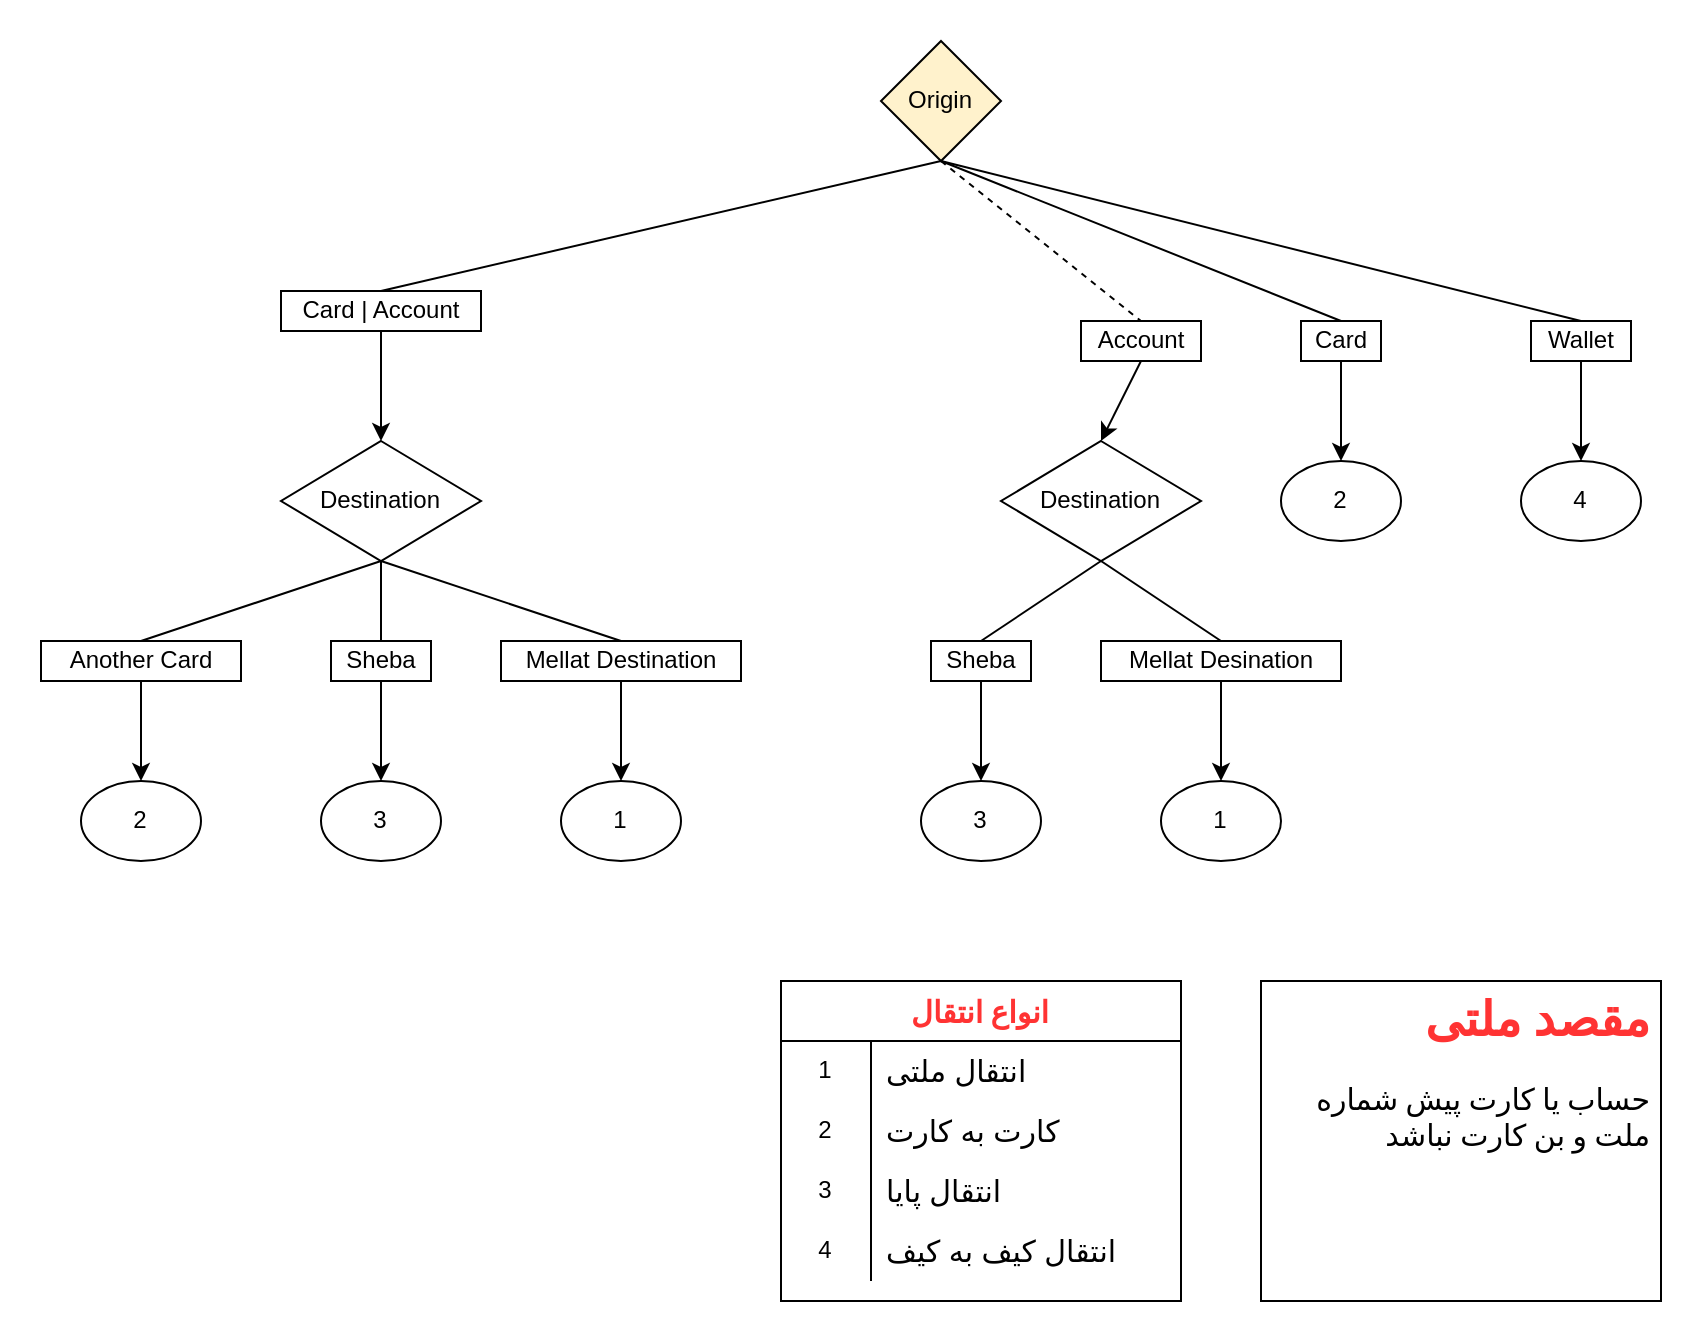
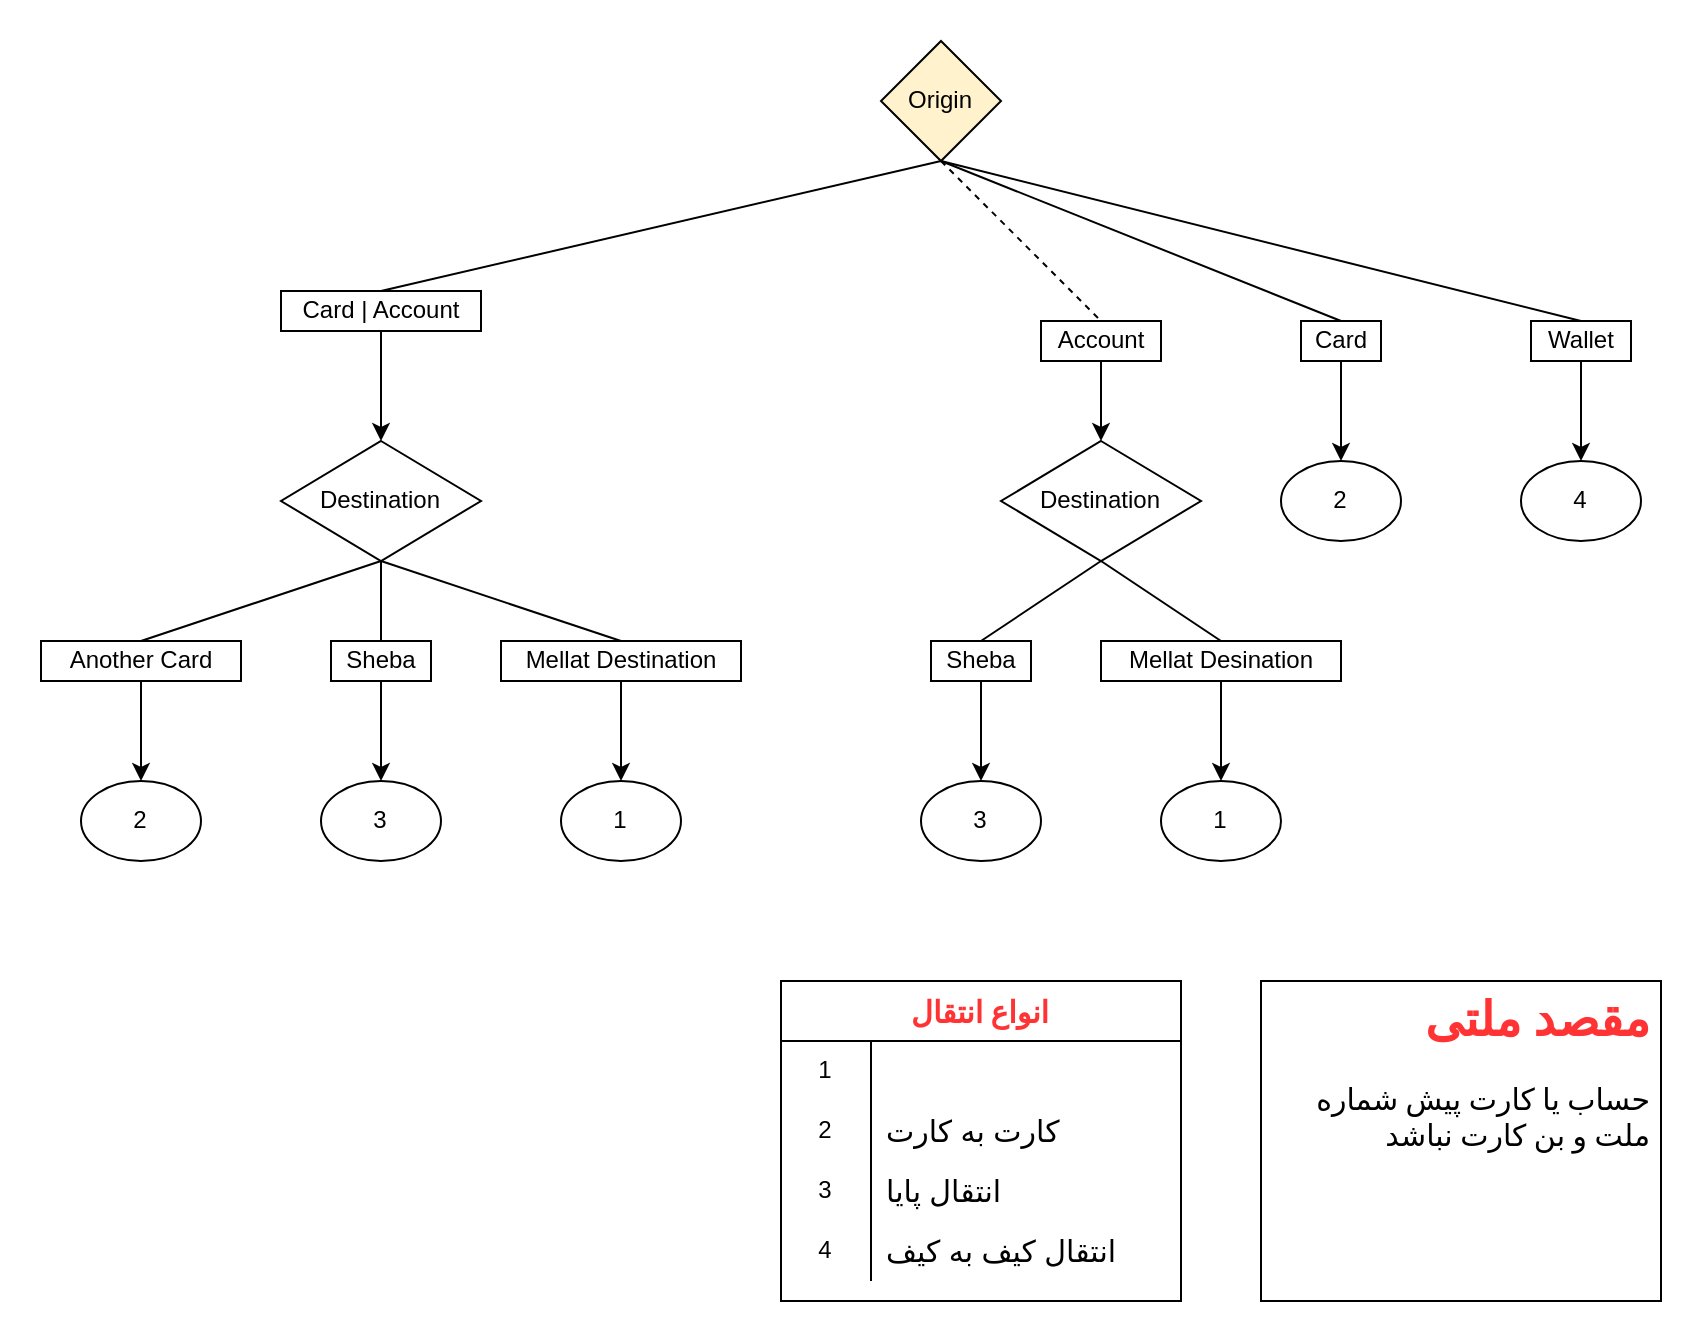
node "Account": moved (1141, 341) -> (1101, 341)
node "انتقال ملتی": removed
